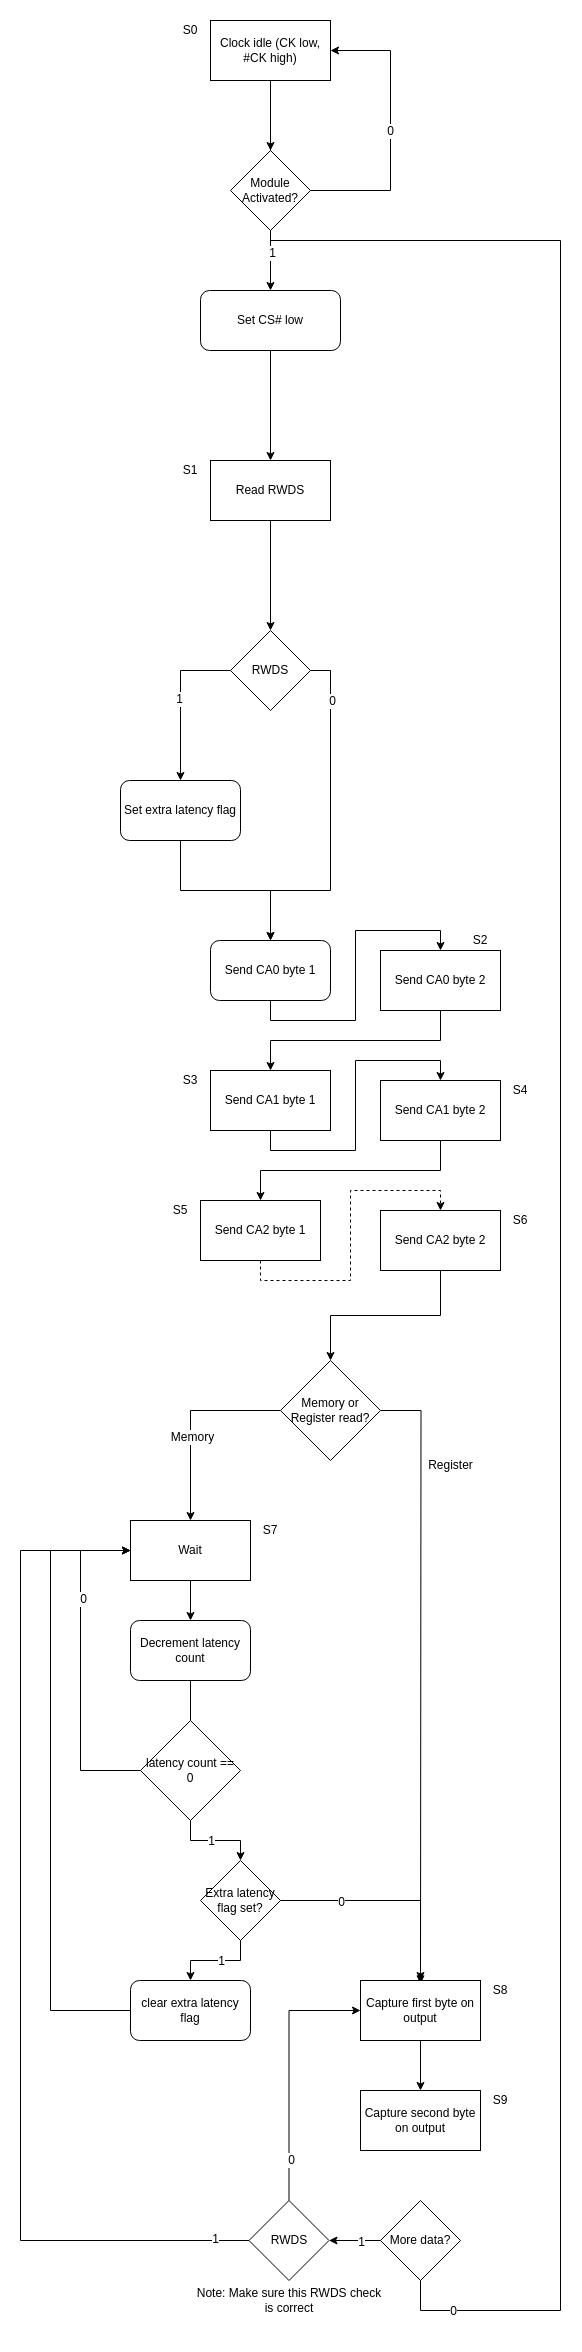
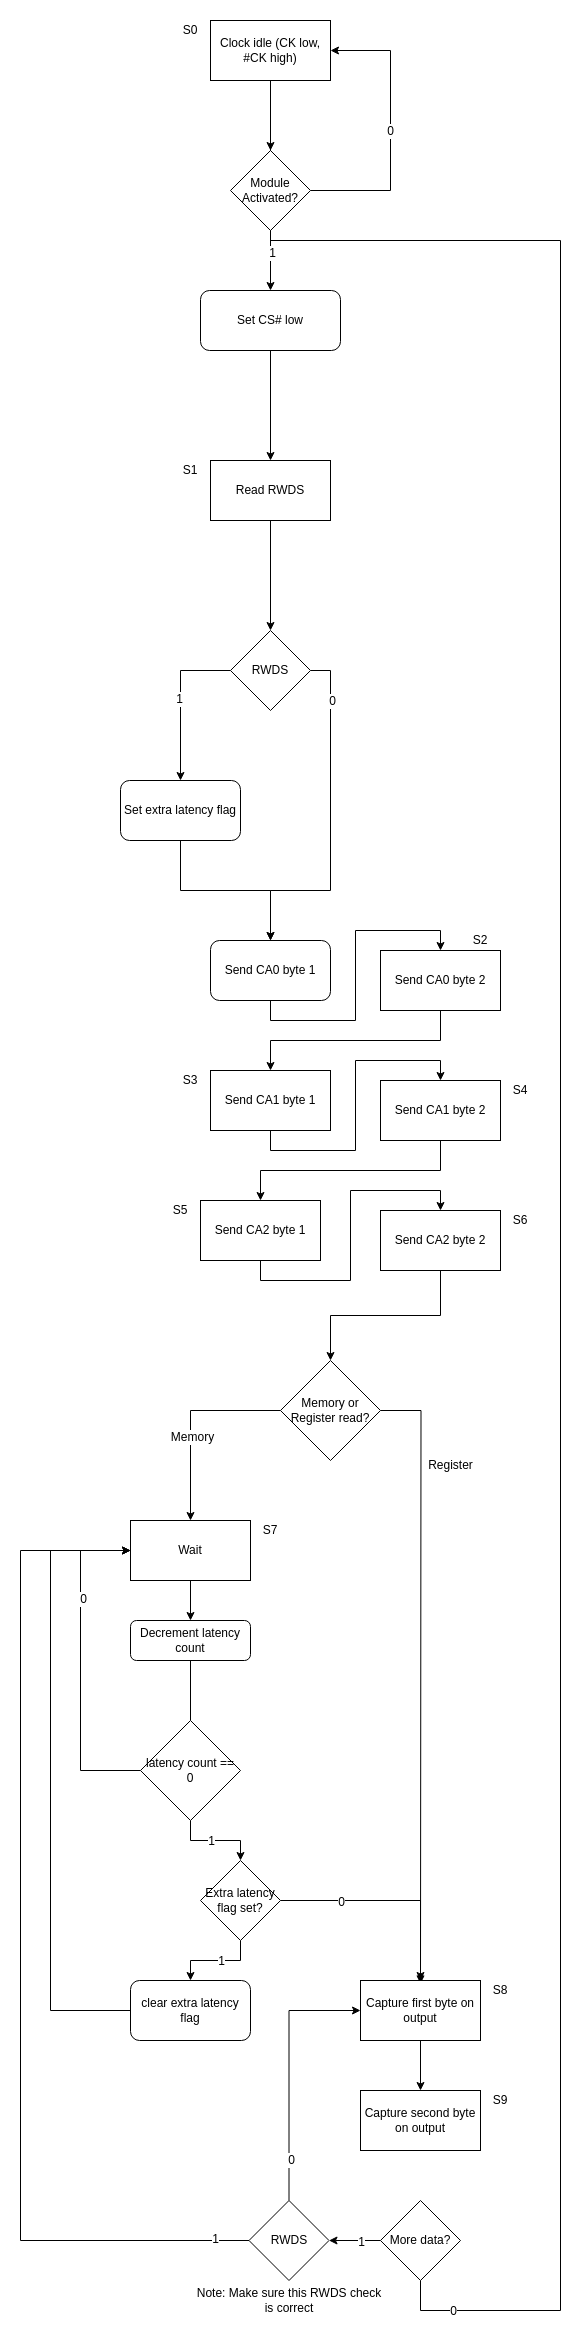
edge "Send CA2 byte 1" -> "Send CA2 byte 2": style dashed -> solid
node "Decrement latency count": size 120x60 -> 120x40
